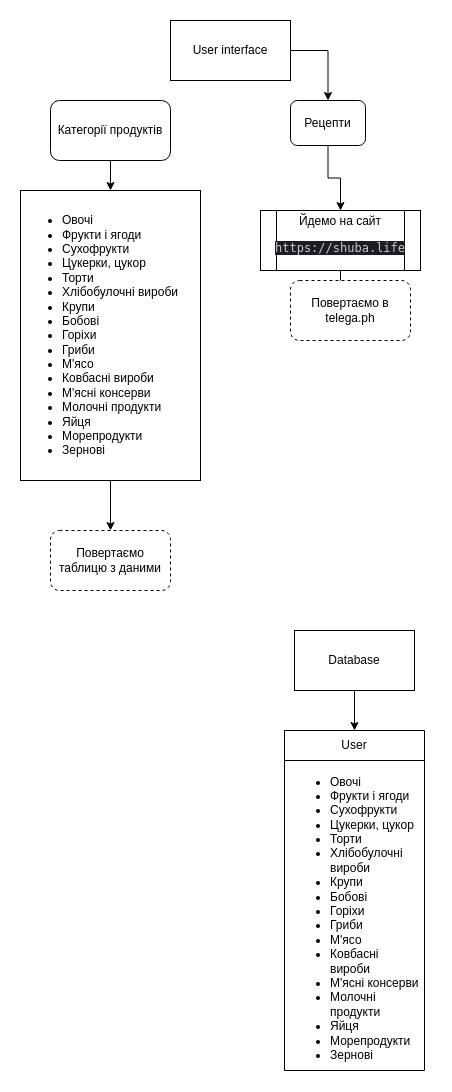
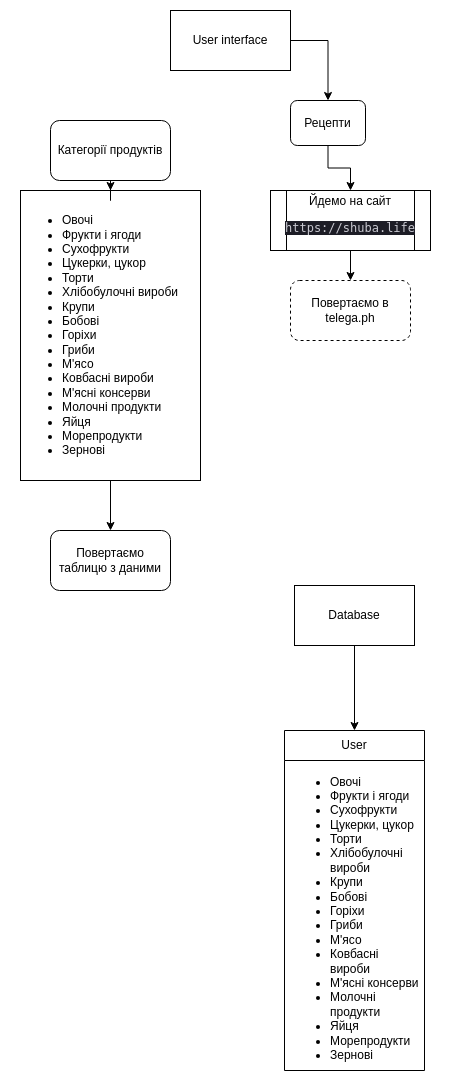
node "User interface": moved (231, 51) -> (231, 41)
node "Категорії продуктів": moved (111, 131) -> (111, 151)
node "Йдемо на сайт https://shuba.life": moved (341, 241) -> (351, 221)
node "Повертаємо таблицю з даними": style dashed -> solid
node "Database": moved (355, 661) -> (355, 616)
